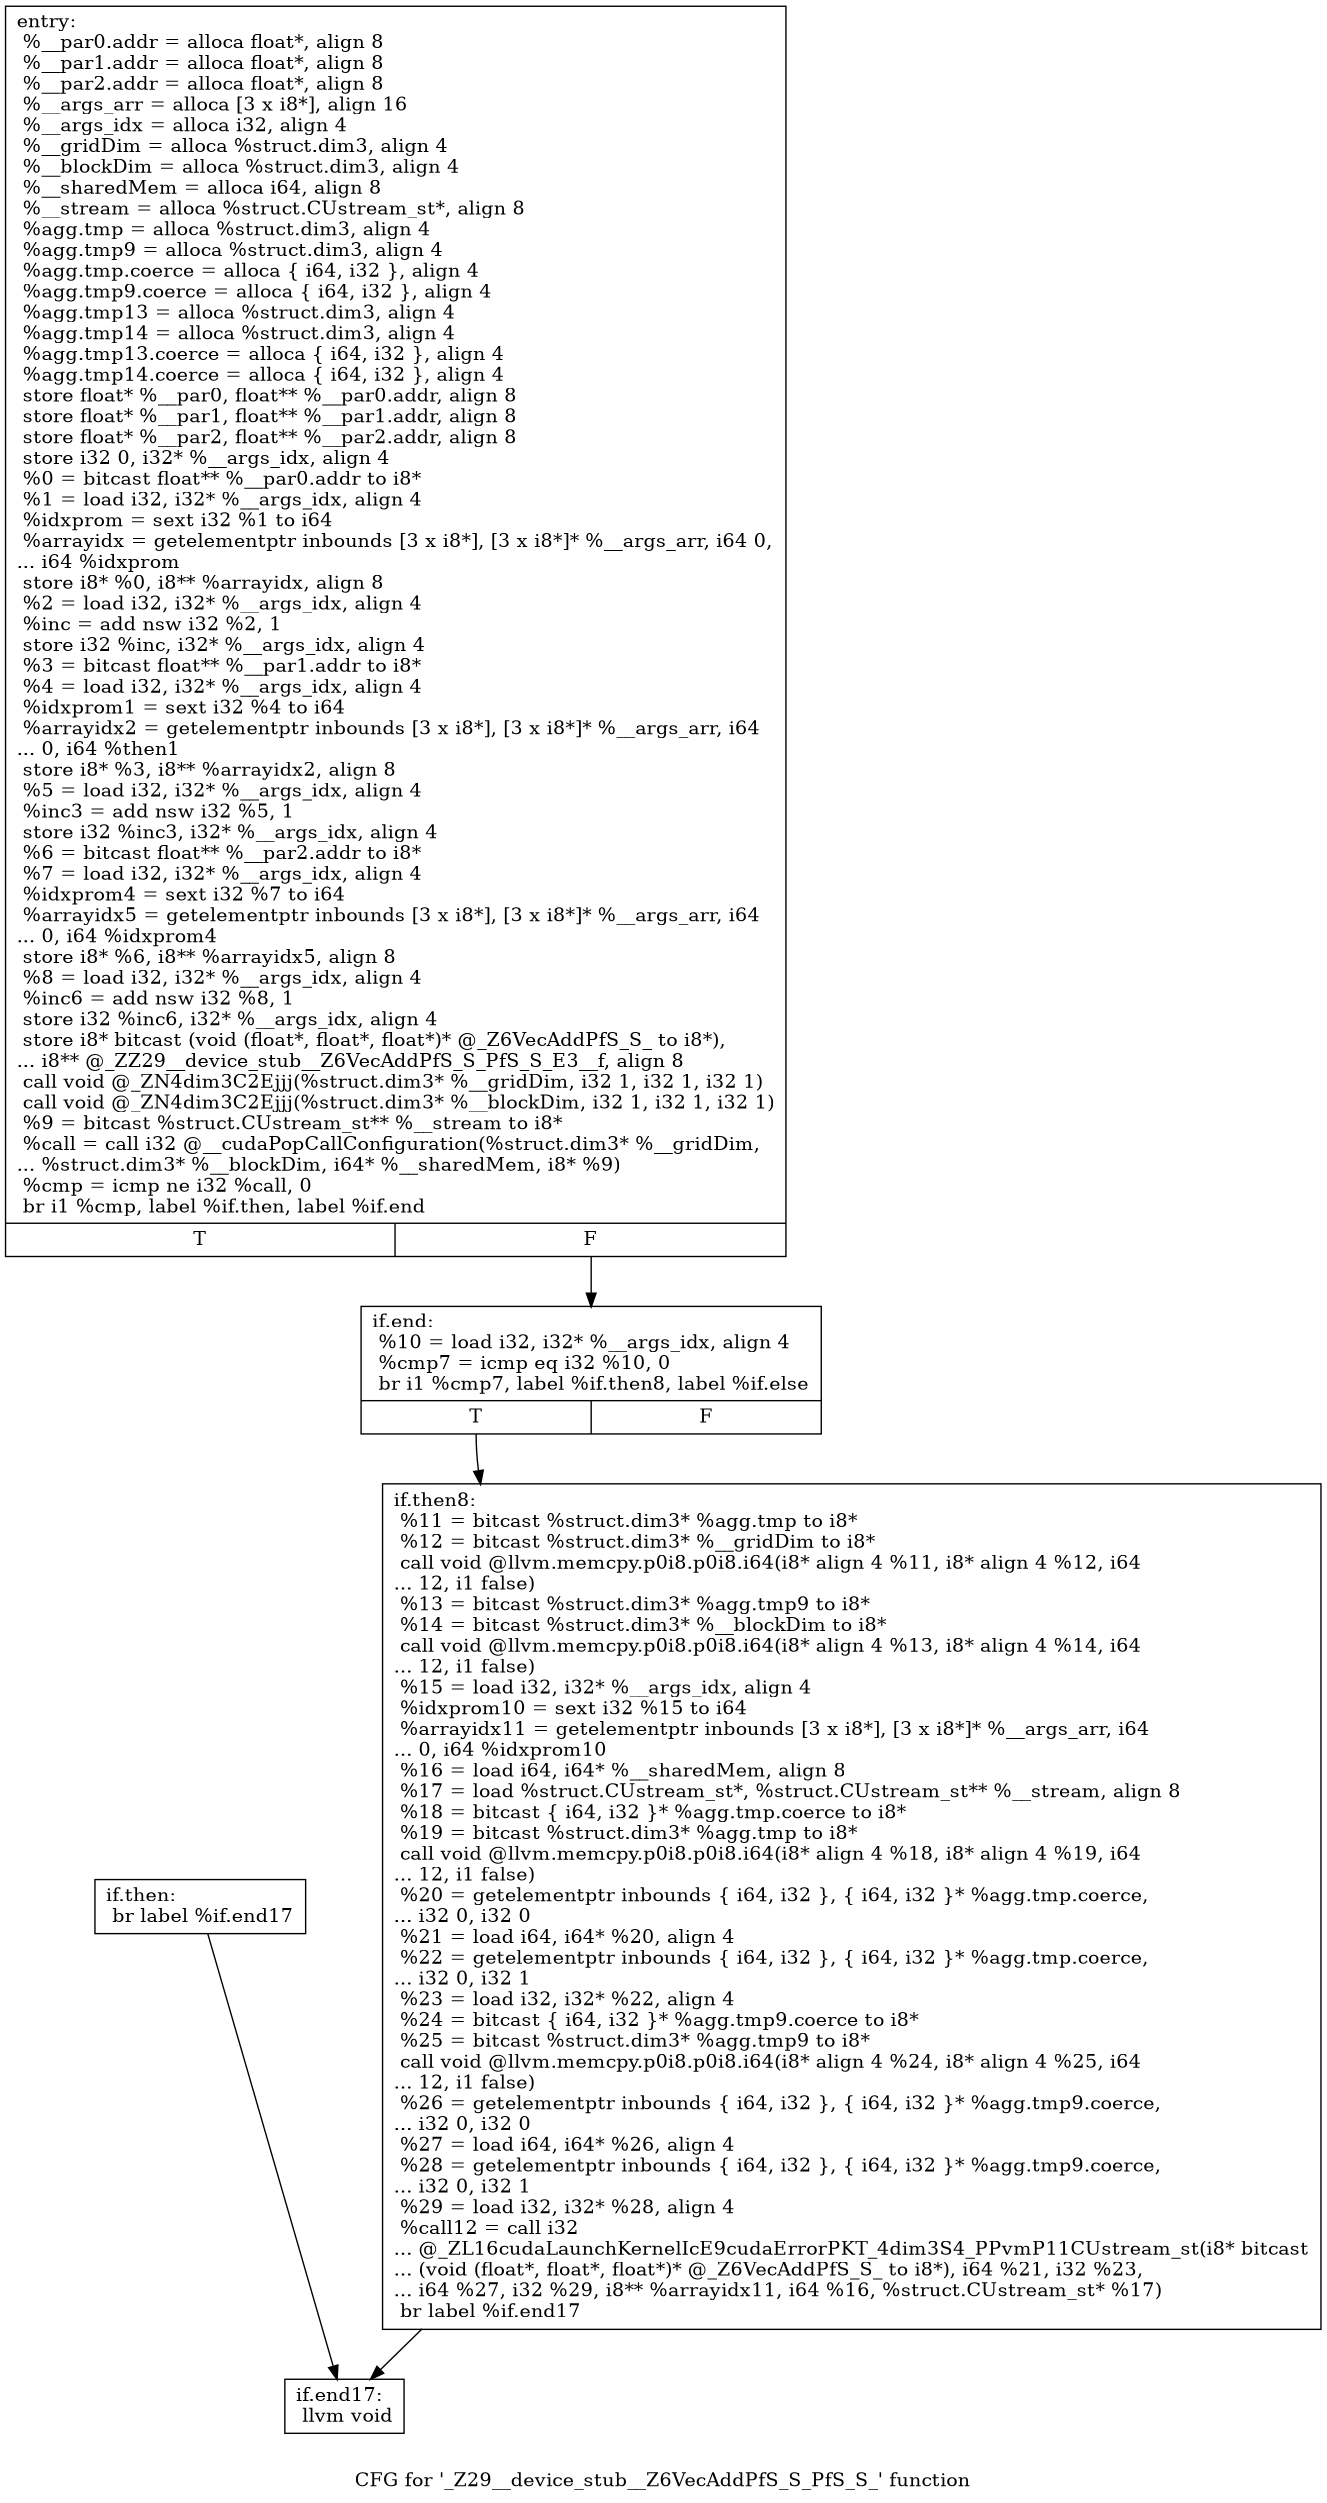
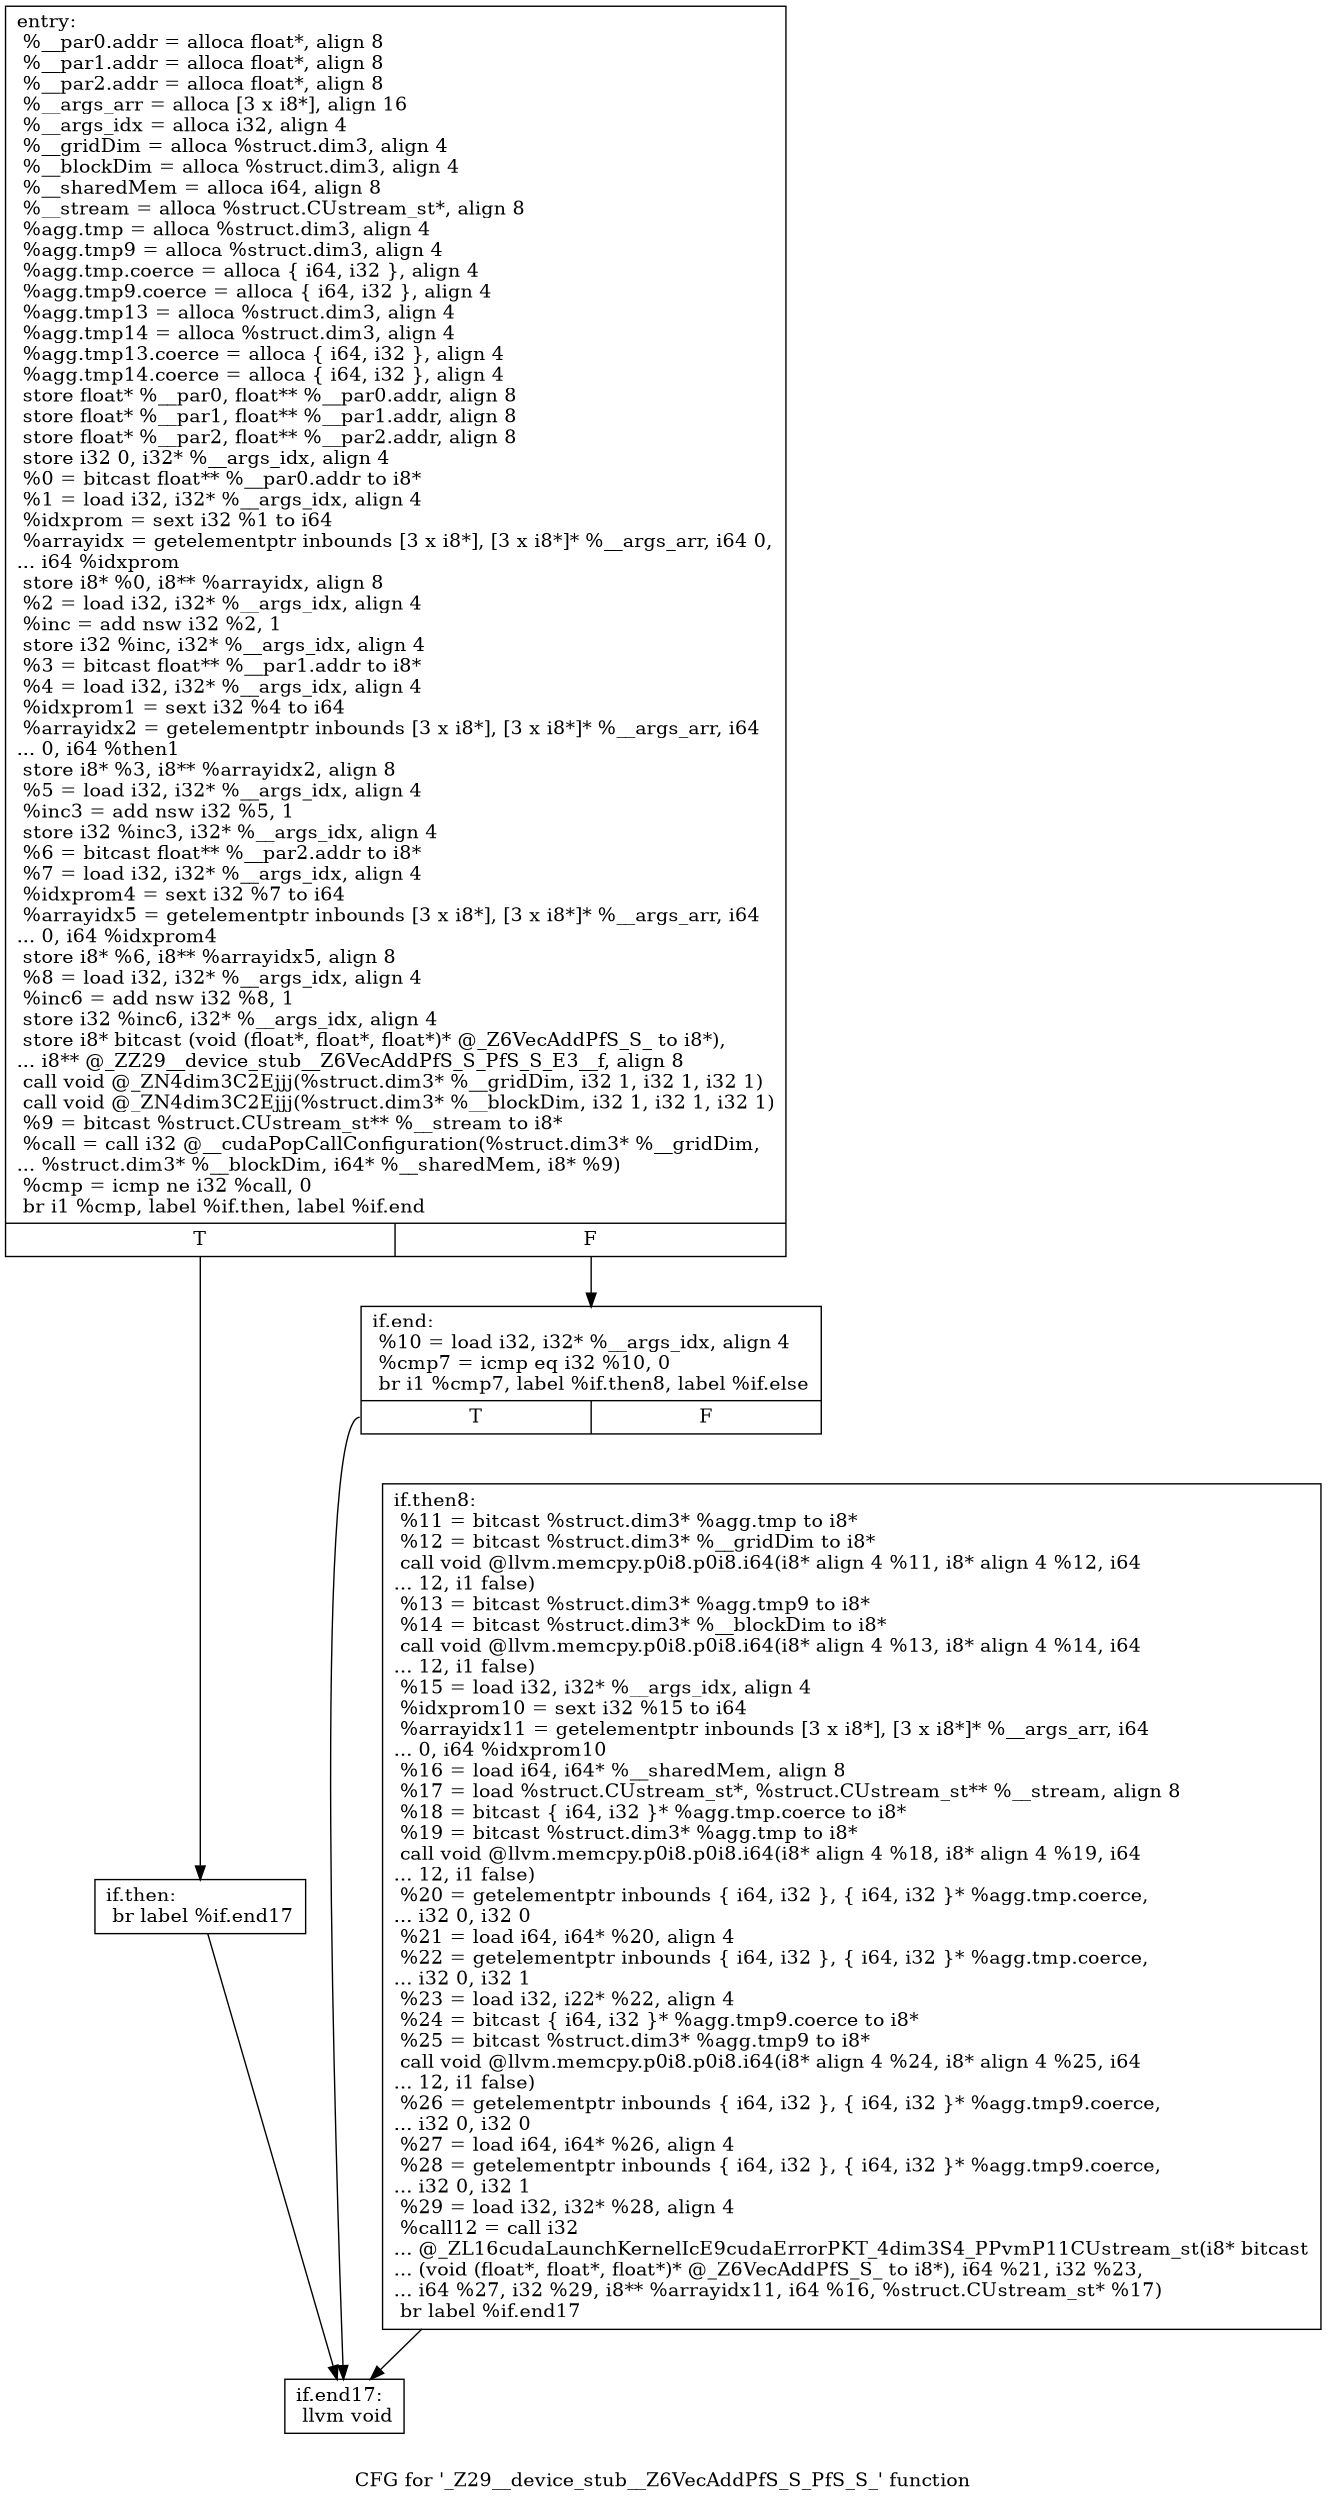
edge "if.end:" -> "if.then8:": now "if.end:" -> "if.end17:"
edge "entry:" -> "if.then:": added
node "if.then8:": text "%23 = load i32, i32* %22, align 4" -> "%23 = load i32, i22* %22, align 4"
